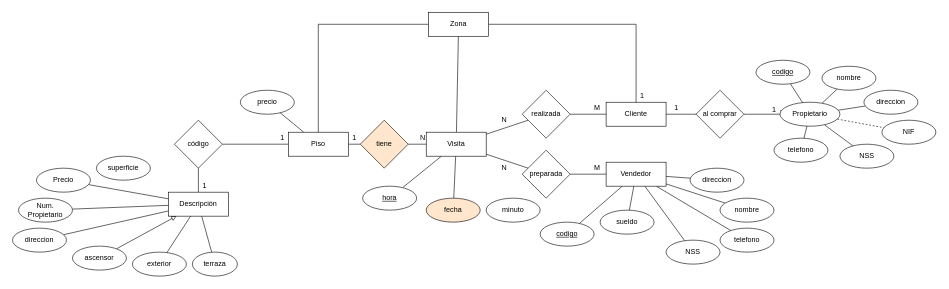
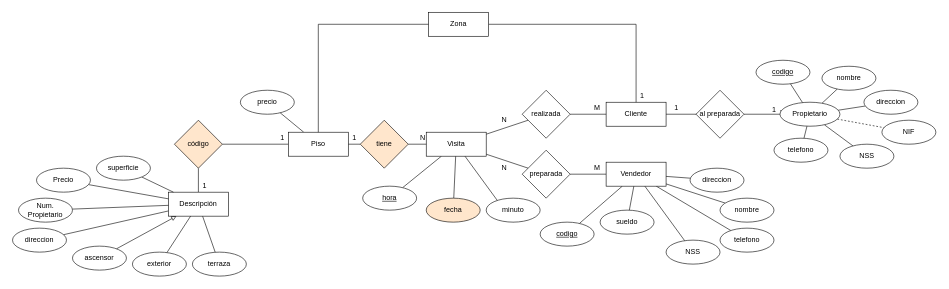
edge "Zona" -- "Visita": now "minuto" -- "Visita"
node "al comprar": label "al comprar" -> "al preparada"
node "código": fillcolor #ffffff -> #ffe6cc
edge "superficie" -- "Descripción": added
node "terraza": size 45x24 -> 54x24
